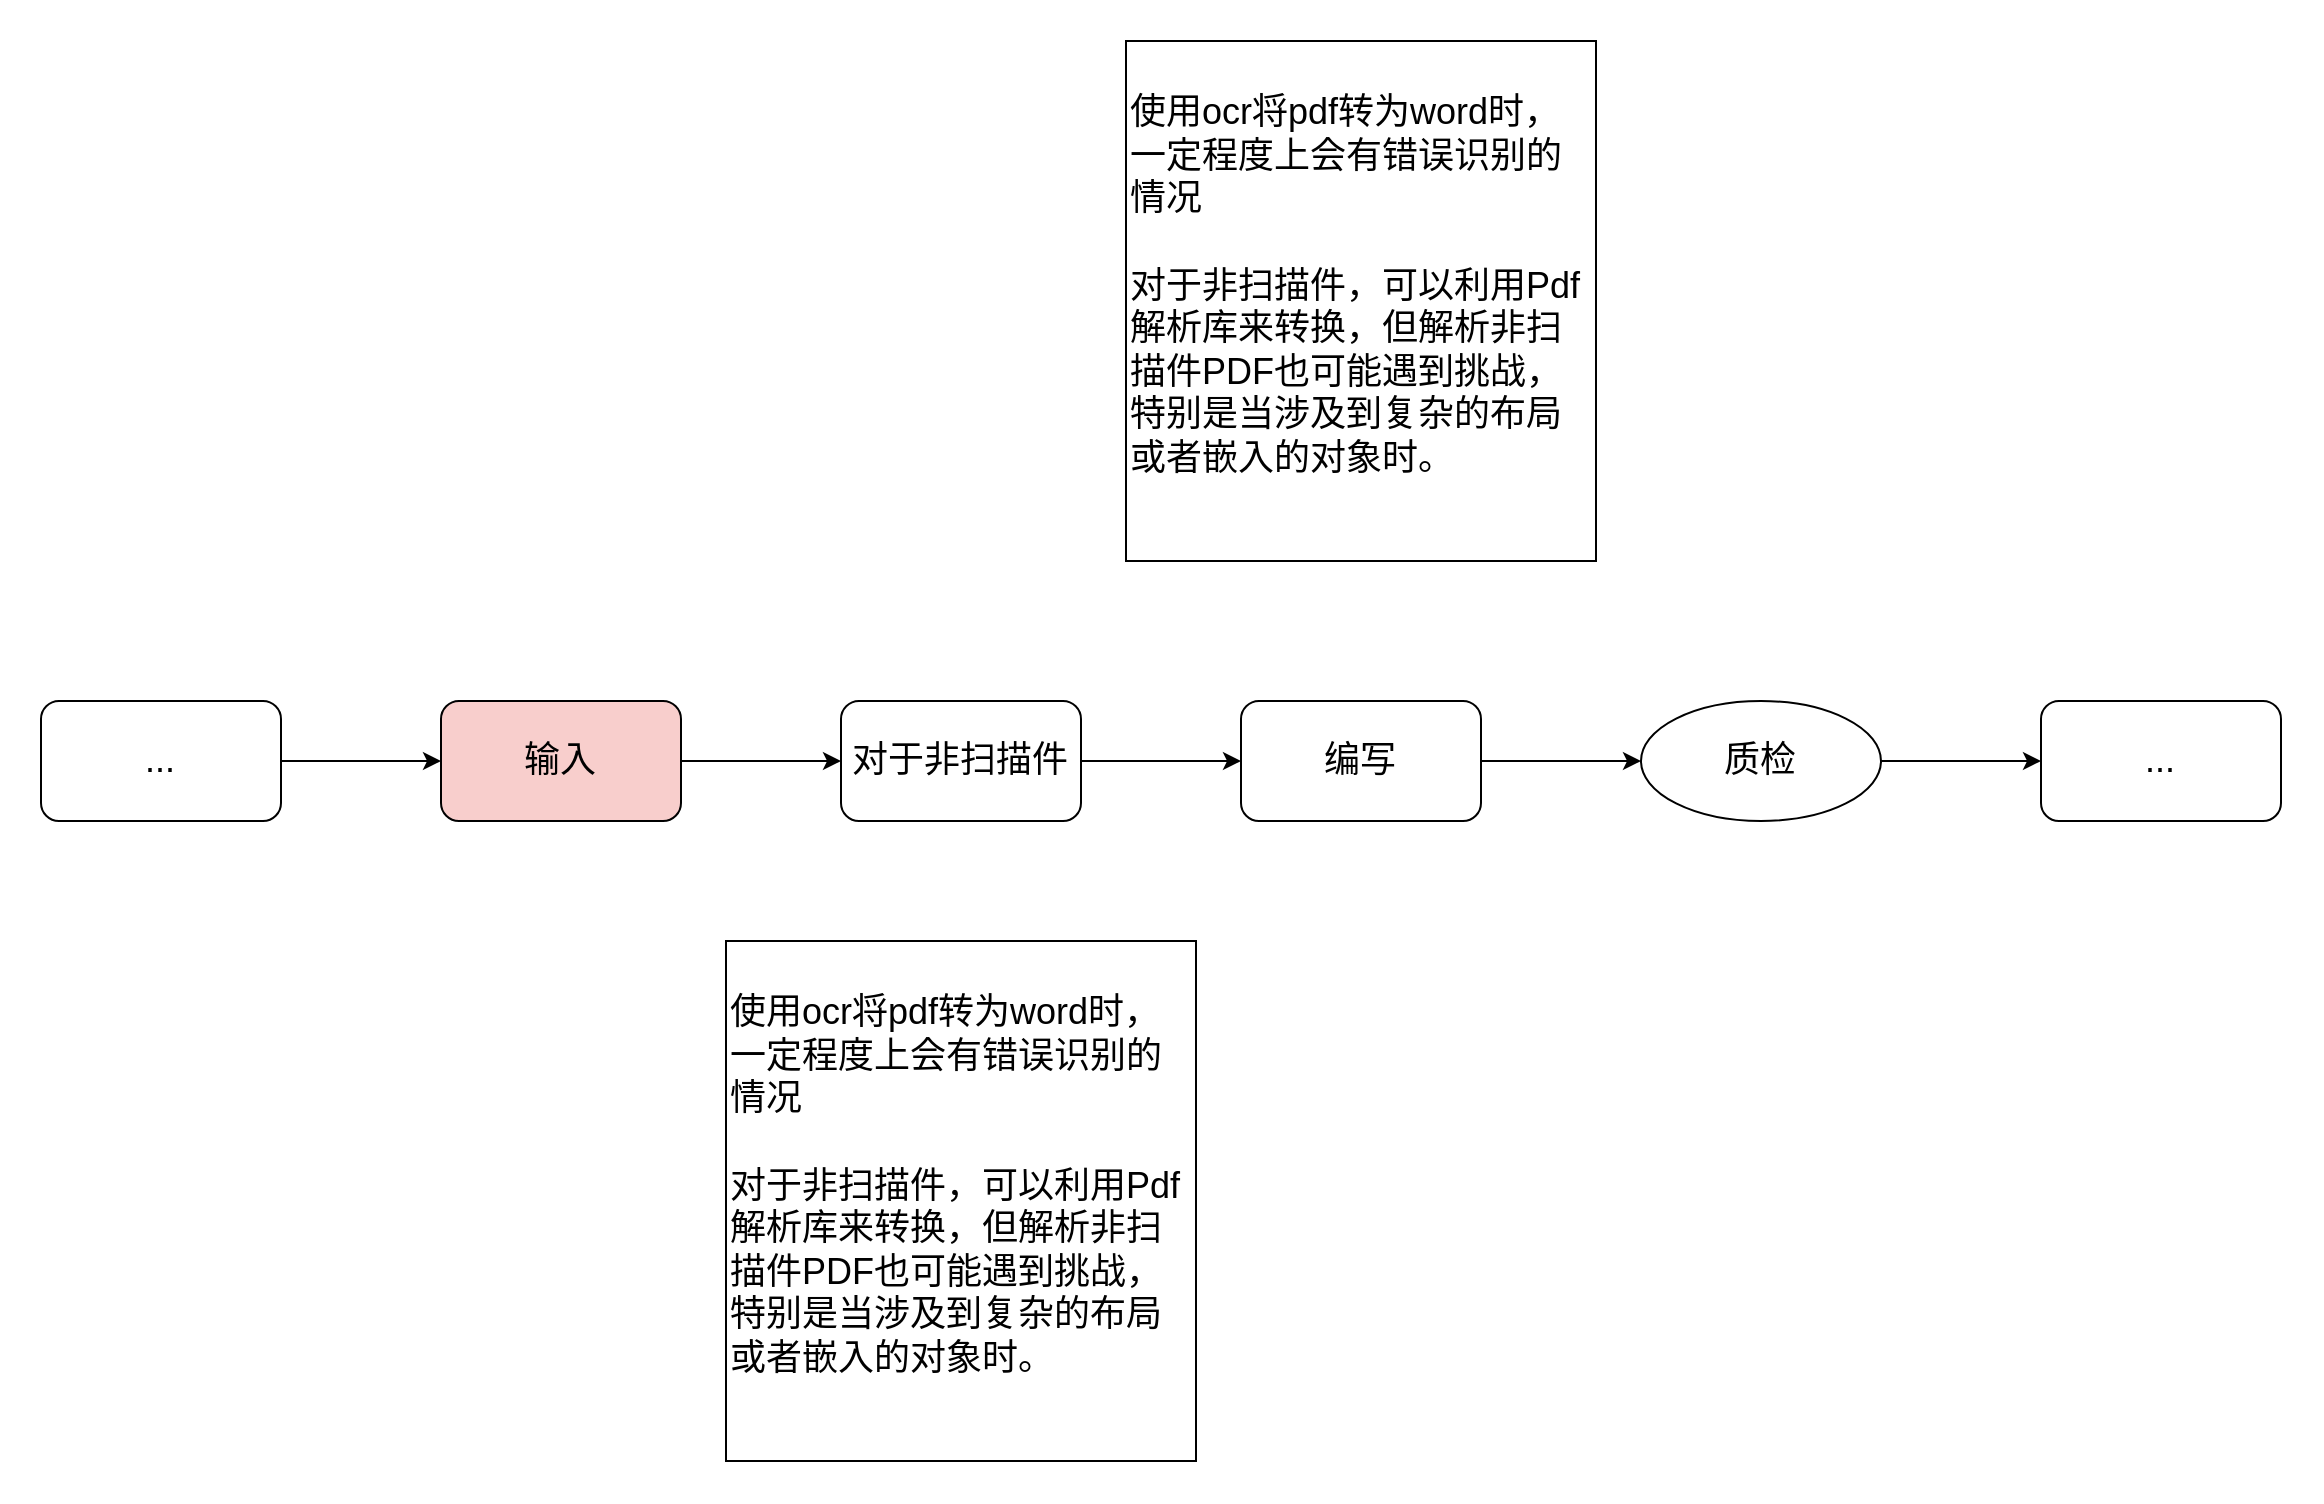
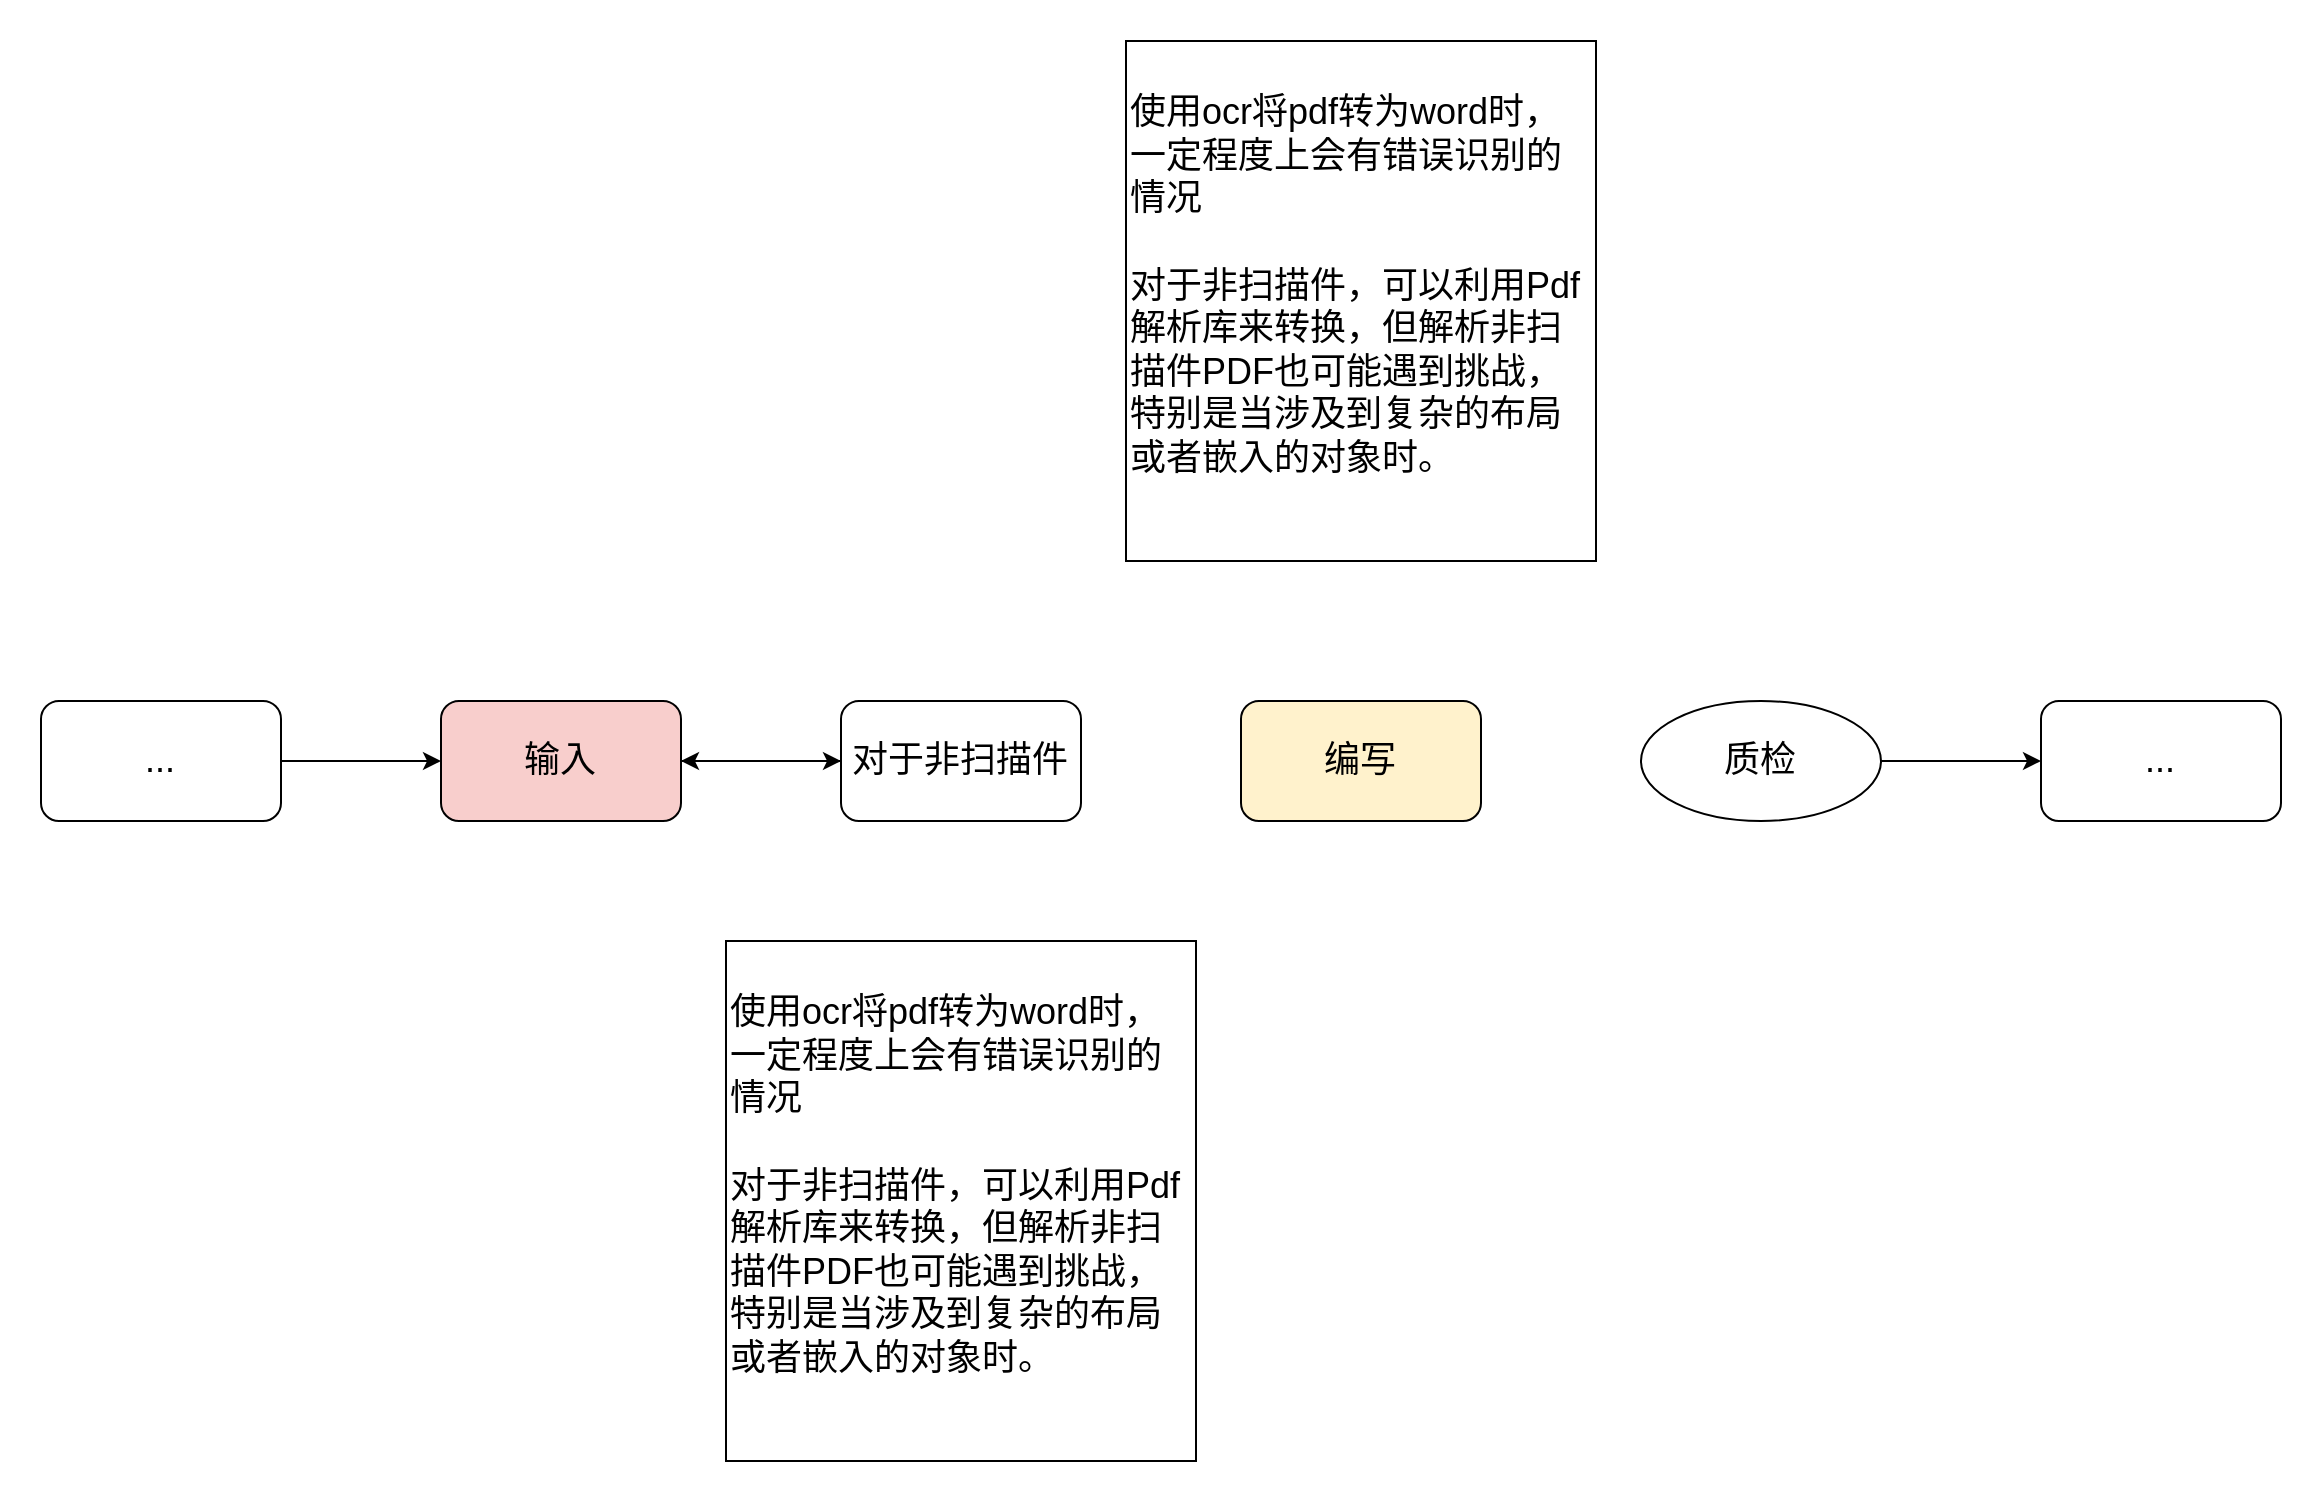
edge "对于非扫描件" -> "编写": now "对于非扫描件" -> "输入"
node "编写": fillcolor #ffffff -> #fff2cc
edge "编写" -> "质检": removed
